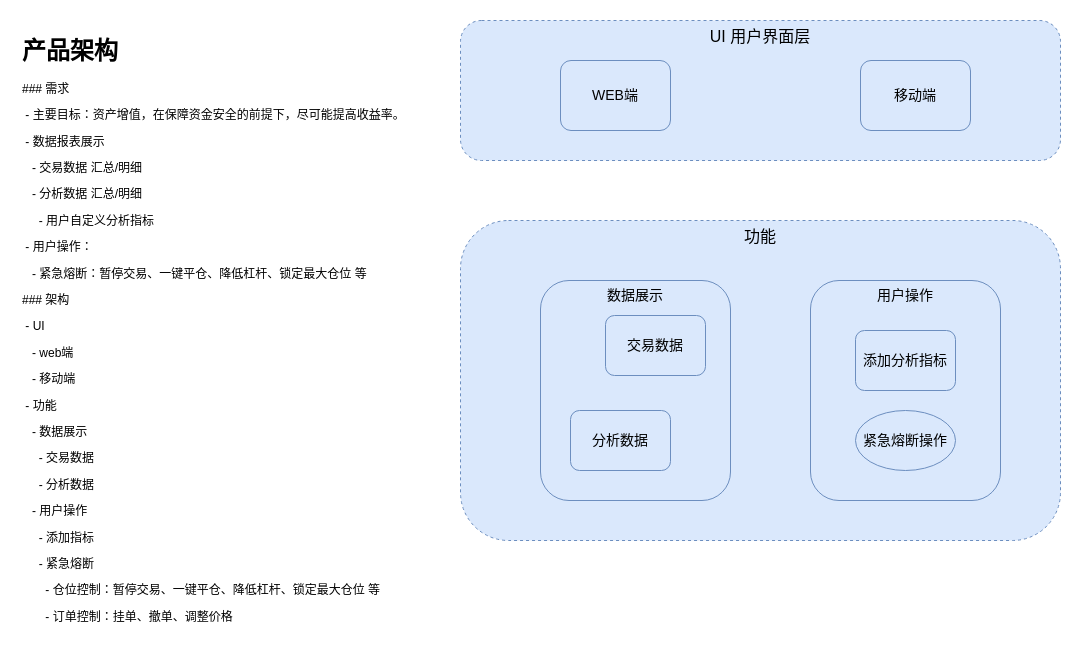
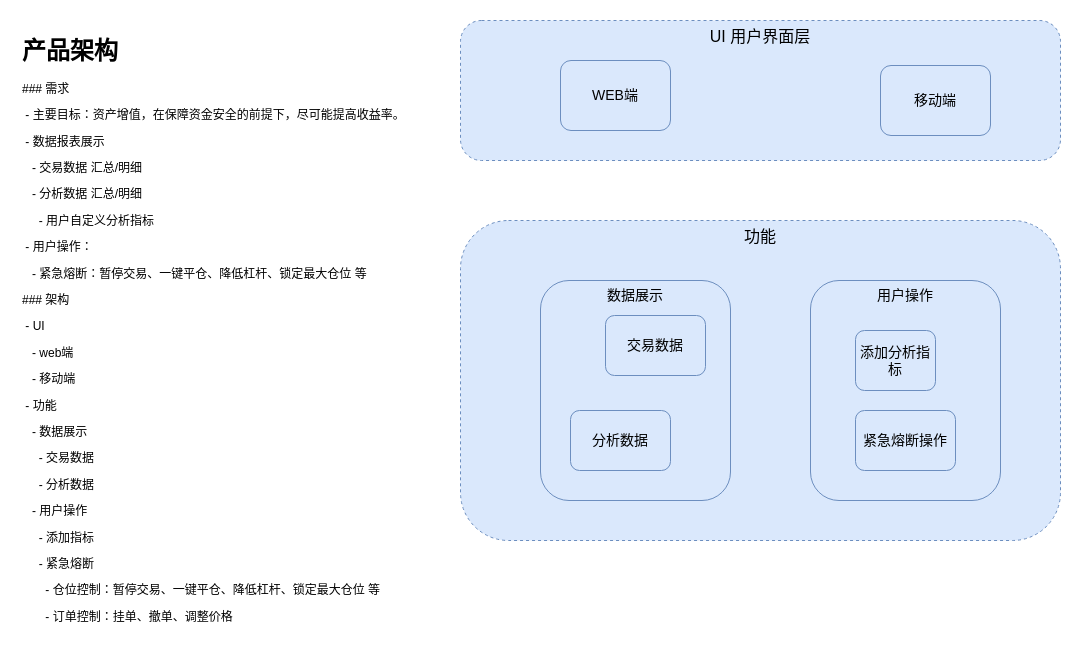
node "移动端": moved (916, 96) -> (936, 101)
node "添加分析指标": size 100x60 -> 80x60
node "紧急熔断操作": shape ellipse -> rounded rectangle
